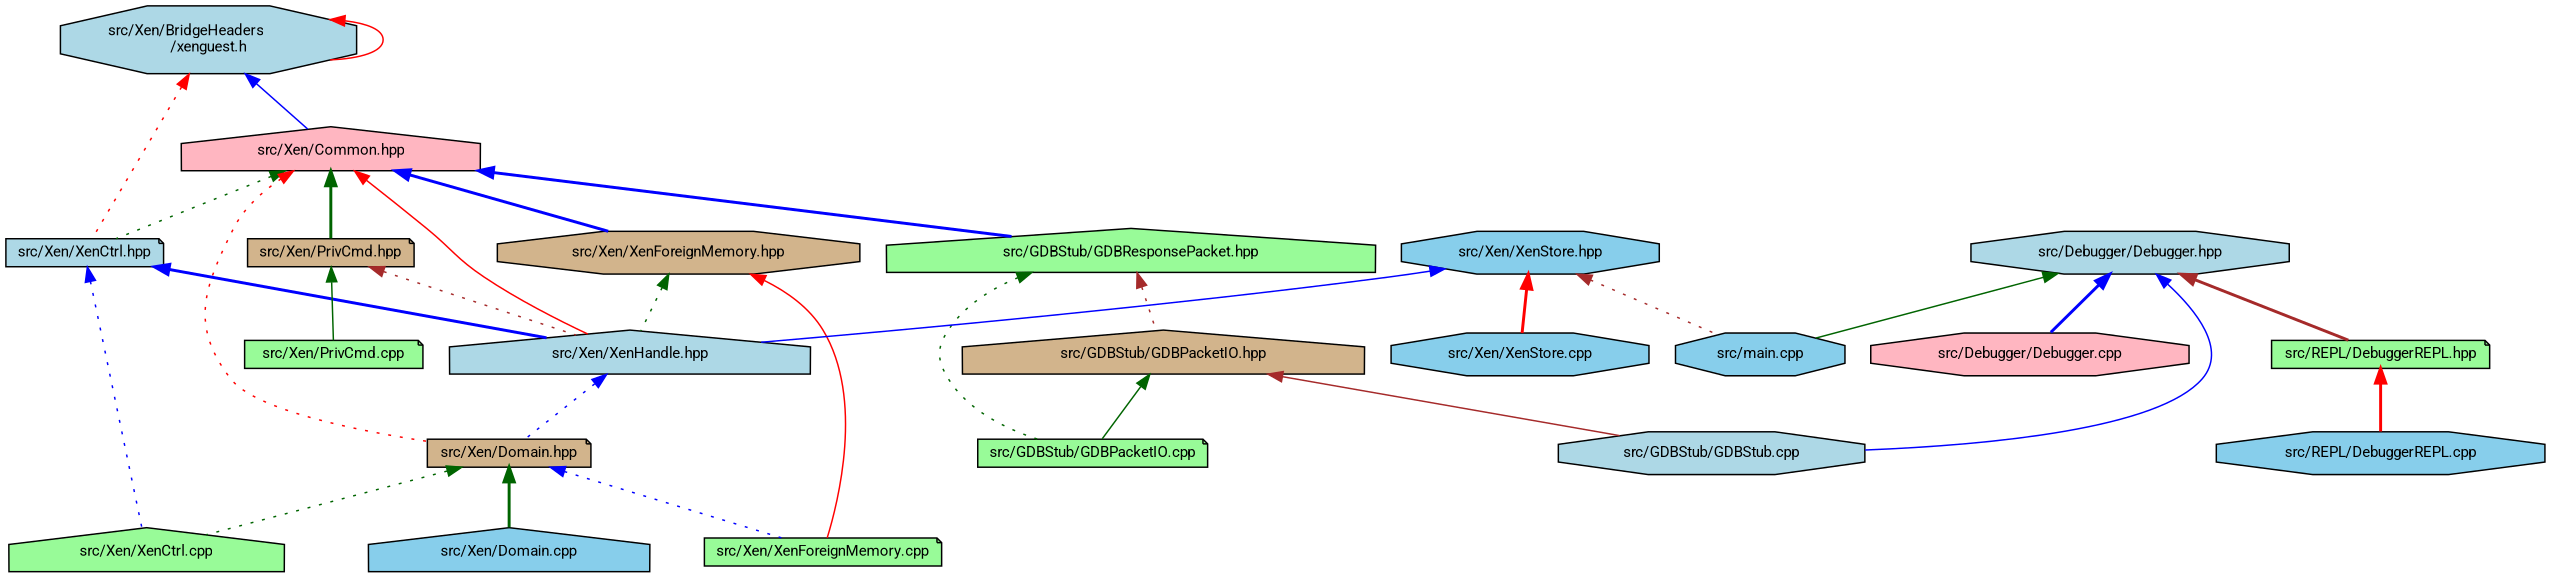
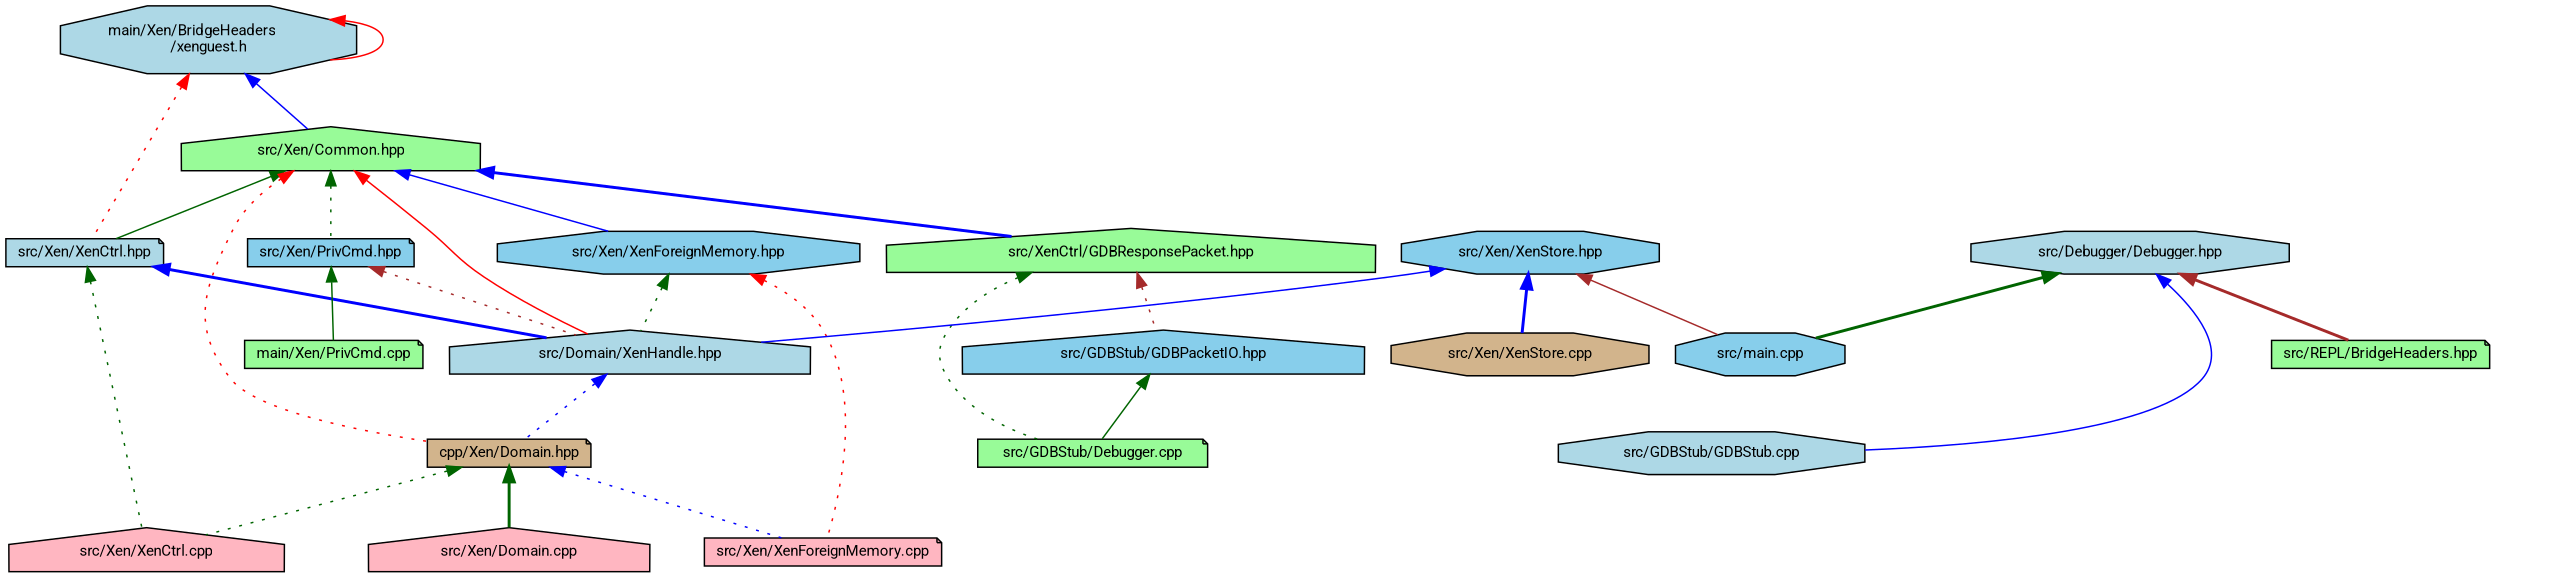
node "src/Xen/BridgeHeaders /xenguest.h": label "src/Xen/BridgeHeaders /xenguest.h" -> "main/Xen/BridgeHeaders /xenguest.h"
node "src/Xen/Common.hpp": fillcolor lightpink -> palegreen
edge "src/Xen/XenForeignMemory.hpp" -> "src/Xen/Common.hpp": style bold -> solid
edge "src/Xen/XenCtrl.hpp" -> "src/Xen/Common.hpp": style dotted -> solid
edge "src/Xen/PrivCmd.hpp" -> "src/Xen/Common.hpp": style bold -> dotted
node "src/Xen/PrivCmd.hpp": fillcolor tan -> skyblue
node "src/Xen/XenForeignMemory.hpp": fillcolor tan -> skyblue
node "src/GDBStub/GDBResponsePacket.hpp": label "src/GDBStub/GDBResponsePacket.hpp" -> "src/XenCtrl/GDBResponsePacket.hpp"
edge "src/main.cpp" -> "src/Xen/XenStore.hpp": style dotted -> solid
edge "src/main.cpp" -> "src/Debugger/Debugger.hpp": style solid -> bold
edge "src/Xen/XenStore.cpp" -> "src/Xen/XenStore.hpp": color red -> blue
node "src/Xen/PrivCmd.cpp": label "src/Xen/PrivCmd.cpp" -> "main/Xen/PrivCmd.cpp"
node "src/Xen/XenHandle.hpp": label "src/Xen/XenHandle.hpp" -> "src/Domain/XenHandle.hpp"
node "src/GDBStub/GDBPacketIO.hpp": fillcolor tan -> skyblue
node "src/Xen/XenStore.cpp": fillcolor skyblue -> tan
node "src/Debugger/Debugger.cpp": removed
node "src/REPL/DebuggerREPL.hpp": label "src/REPL/DebuggerREPL.hpp" -> "src/REPL/BridgeHeaders.hpp"
edge "src/Xen/XenForeignMemory.cpp" -> "src/Xen/XenForeignMemory.hpp": style solid -> dotted
edge "src/Xen/XenCtrl.cpp" -> "src/Xen/XenCtrl.hpp": color blue -> darkgreen
edge "src/GDBStub/GDBStub.cpp" -> "src/GDBStub/GDBPacketIO.hpp": removed
node "src/Xen/Domain.hpp": label "src/Xen/Domain.hpp" -> "cpp/Xen/Domain.hpp"
node "src/GDBStub/GDBPacketIO.cpp": label "src/GDBStub/GDBPacketIO.cpp" -> "src/GDBStub/Debugger.cpp"
node "src/REPL/DebuggerREPL.cpp": removed
node "src/Xen/XenCtrl.cpp": fillcolor palegreen -> lightpink
node "src/Xen/Domain.cpp": fillcolor skyblue -> lightpink
node "src/Xen/XenForeignMemory.cpp": fillcolor palegreen -> lightpink
